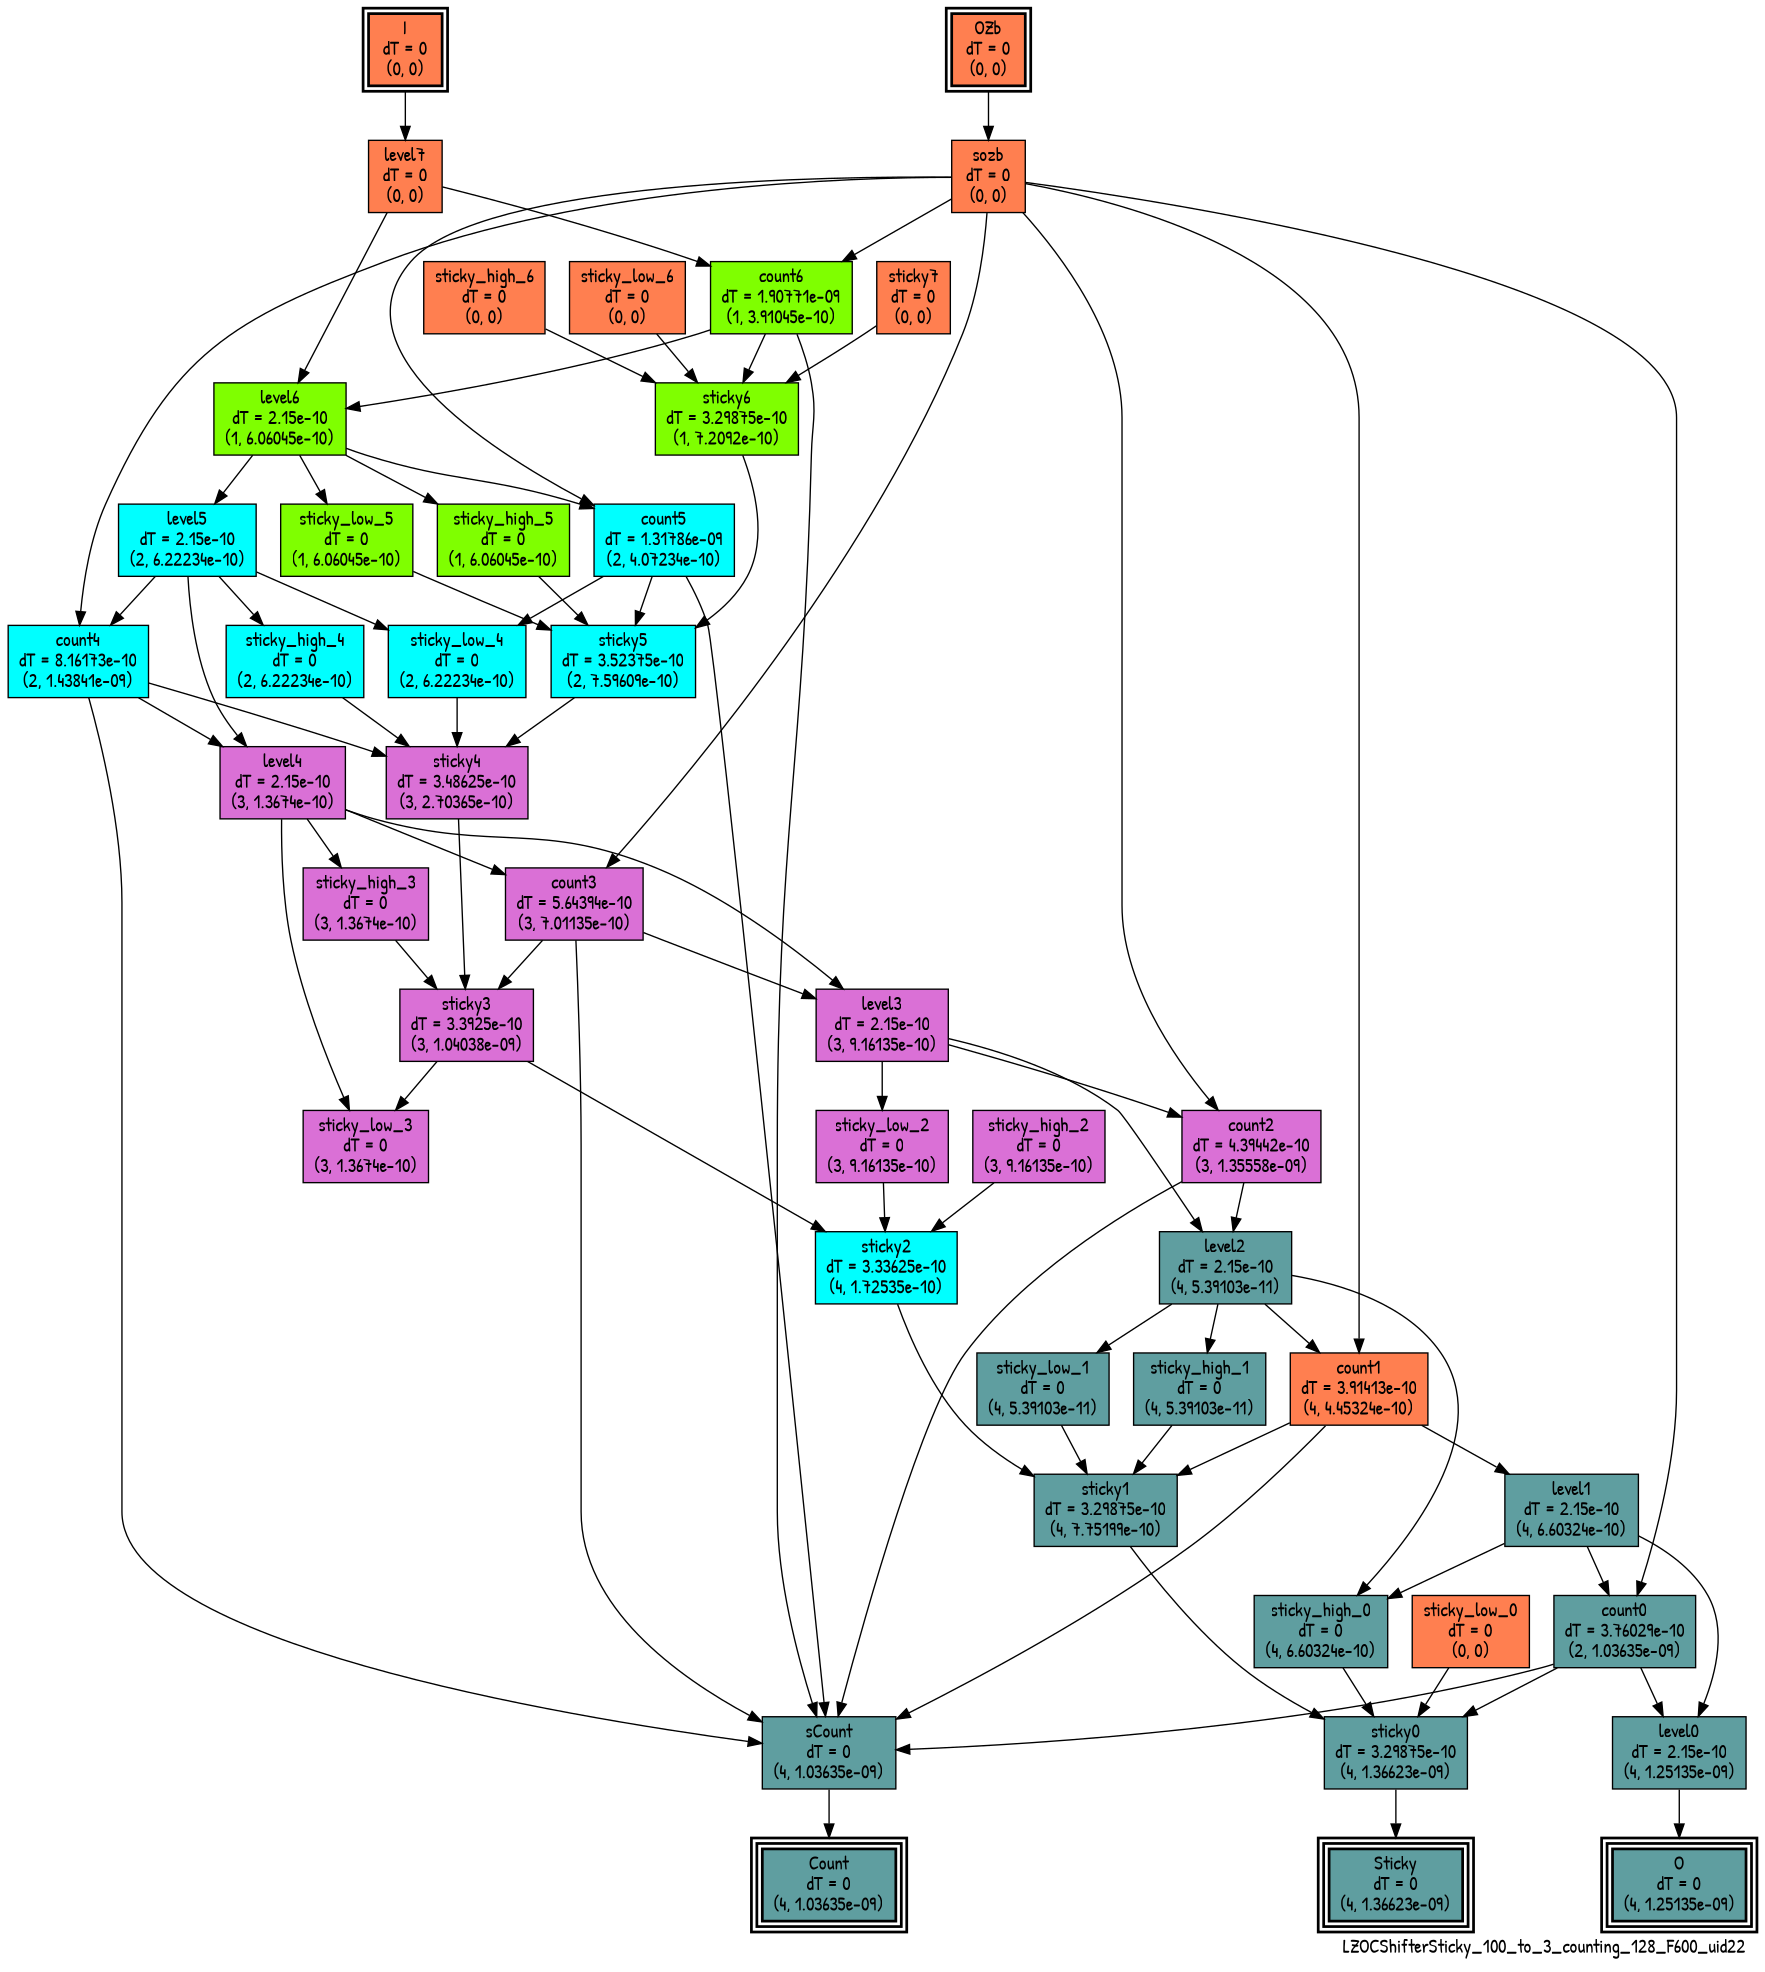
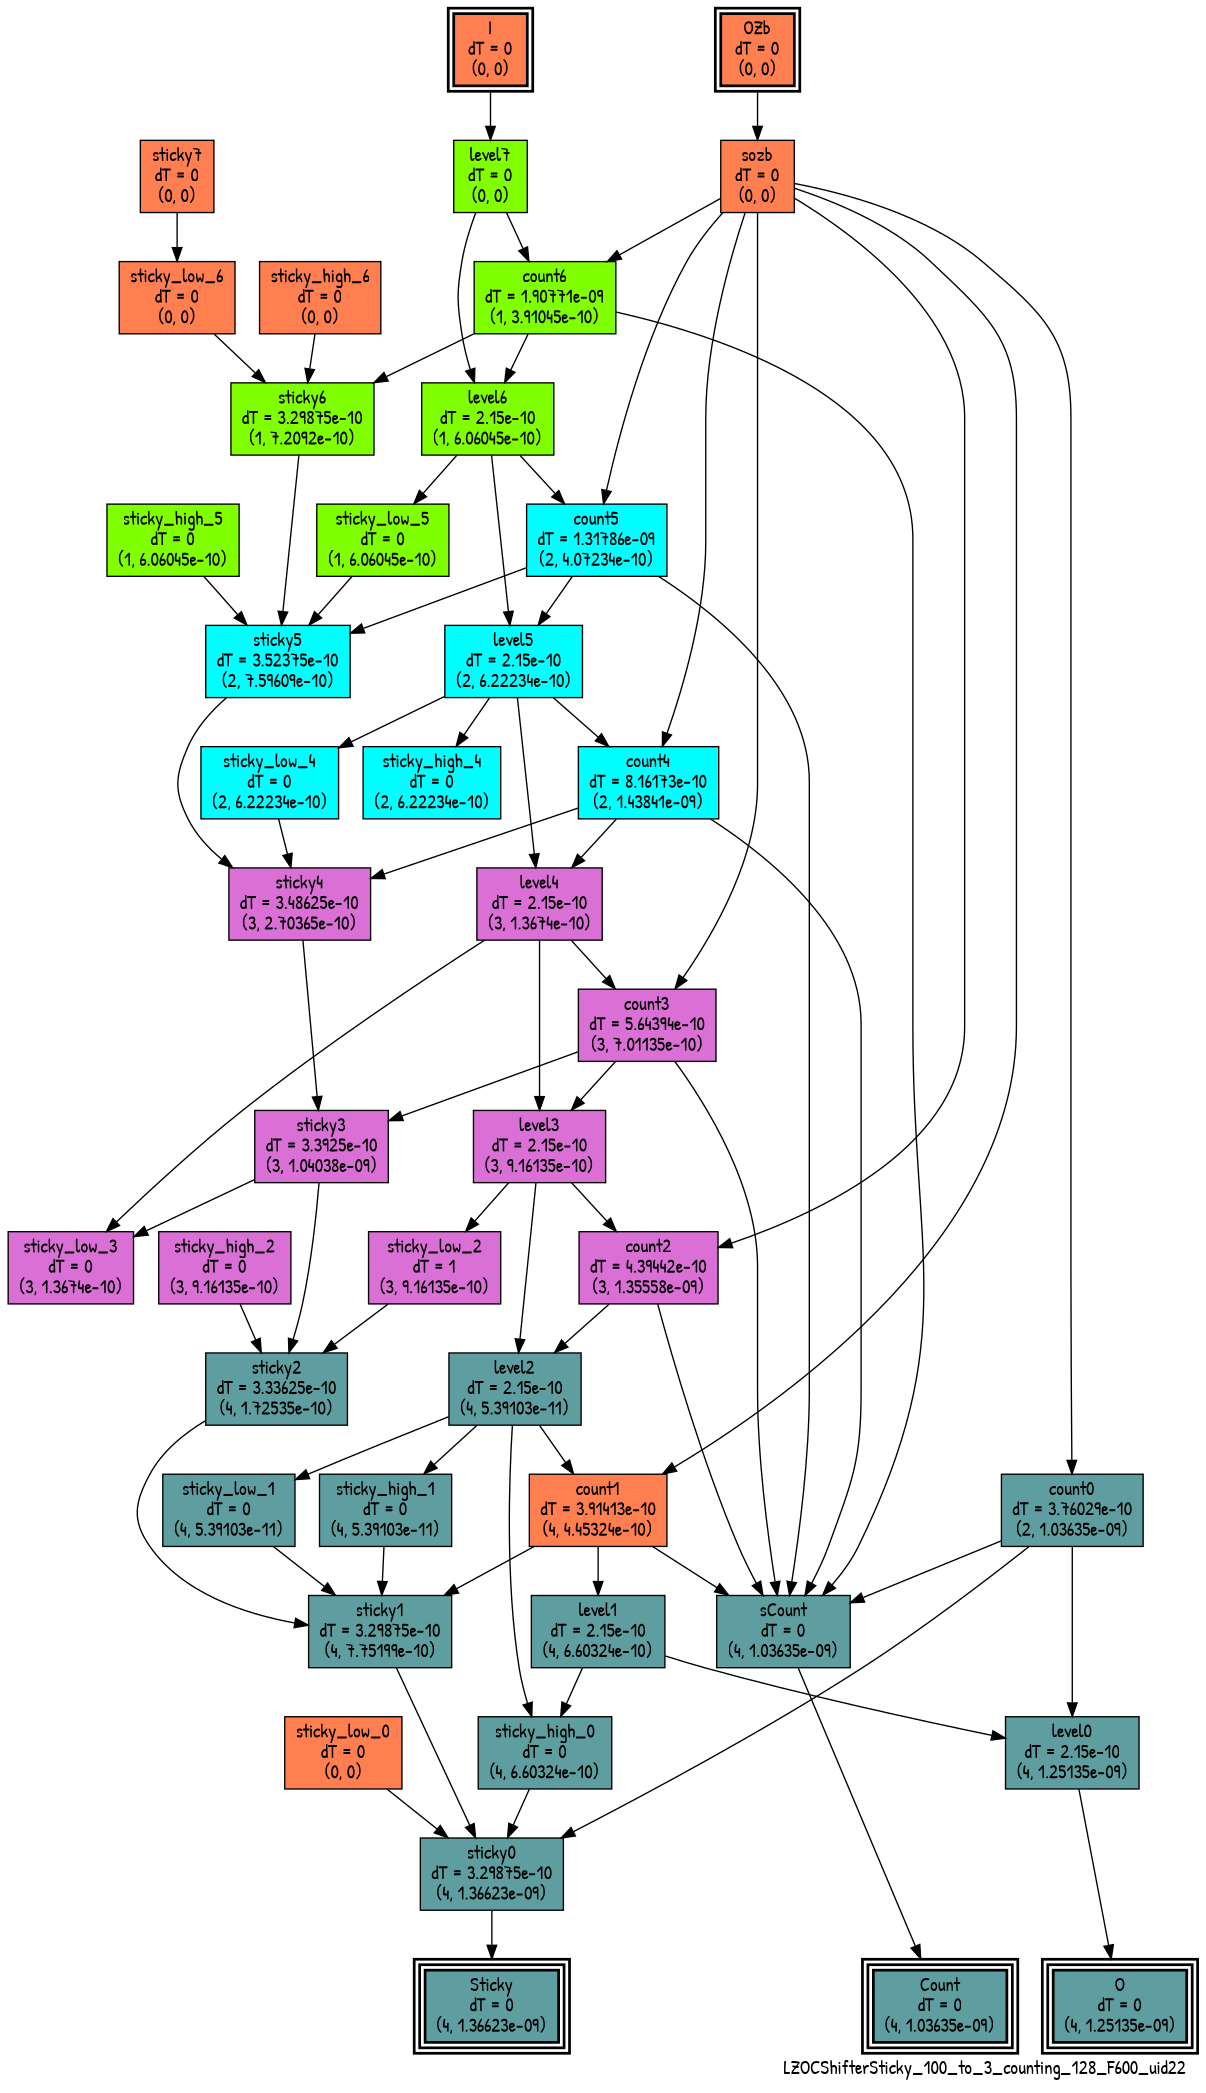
node "level7 dT = 0 (0, 0)": fillcolor coral -> chartreuse
edge "sticky7 dT = 0 (0, 0)" -> "sticky6 dT = 3.29875e-10 (1, 7.2092e-10)": now "sticky7 dT = 0 (0, 0)" -> "sticky_low_6 dT = 0 (0, 0)"
edge "level6 dT = 2.15e-10 (1, 6.06045e-10)" -> "sticky_high_5 dT = 0 (1, 6.06045e-10)": removed
edge "count5 dT = 1.31786e-09 (2, 4.07234e-10)" -> "sticky_low_4 dT = 0 (2, 6.22234e-10)": now "count5 dT = 1.31786e-09 (2, 4.07234e-10)" -> "level5 dT = 2.15e-10 (2, 6.22234e-10)"
edge "sticky_high_4 dT = 0 (2, 6.22234e-10)" -> "sticky4 dT = 3.48625e-10 (3, 2.70365e-10)": removed
node "sticky_high_3 dT = 0 (3, 1.3674e-10)": removed
node "sticky_low_2 dT = 0 (3, 9.16135e-10)": label "sticky_low_2 dT = 0 (3, 9.16135e-10)" -> "sticky_low_2 dT = 1 (3, 9.16135e-10)"
node "sticky2 dT = 3.33625e-10 (4, 1.72535e-10)": fillcolor cyan -> cadetblue
edge "level1 dT = 2.15e-10 (4, 6.60324e-10)" -> "count0 dT = 3.76029e-10 (2, 1.03635e-09)": removed
